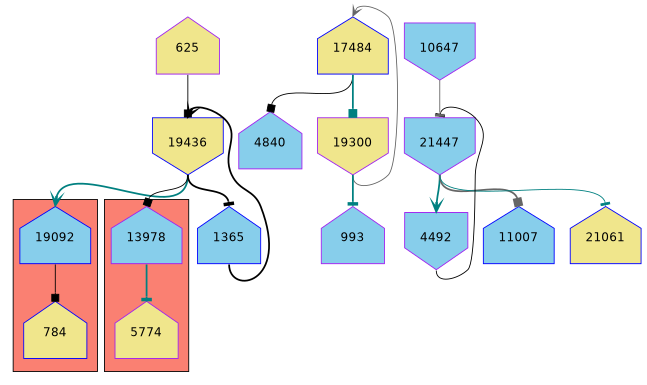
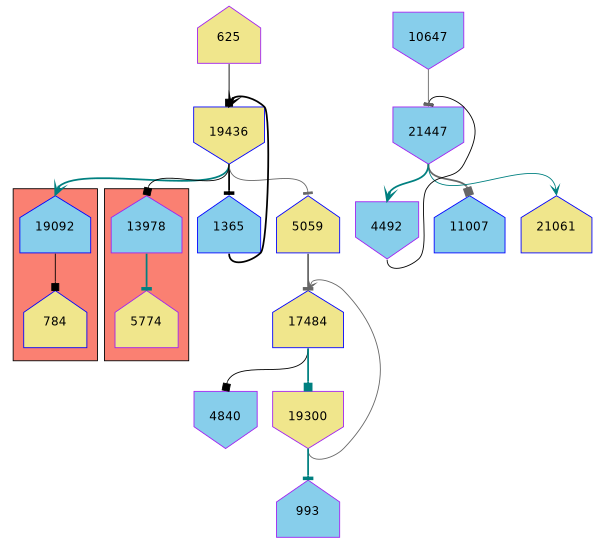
node "4840": shape house -> invhouse
edge "21447" -> "21061": arrowhead tee -> vee
node "5059": added
